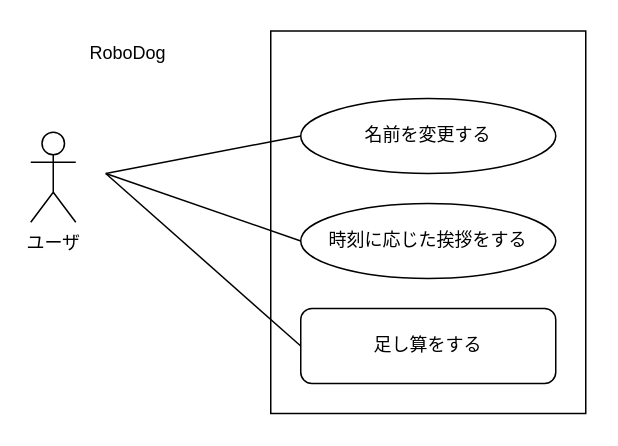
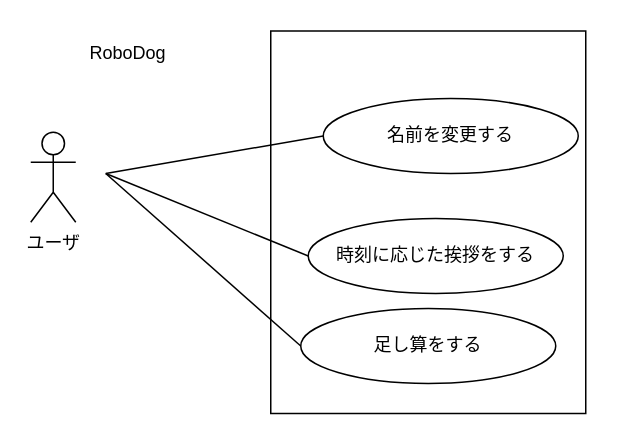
node "名前を変更する": moved (428, 136) -> (451, 136)
node "時刻に応じた挨拶をする": moved (428, 241) -> (436, 256)
node "足し算をする": shape rounded rectangle -> ellipse
